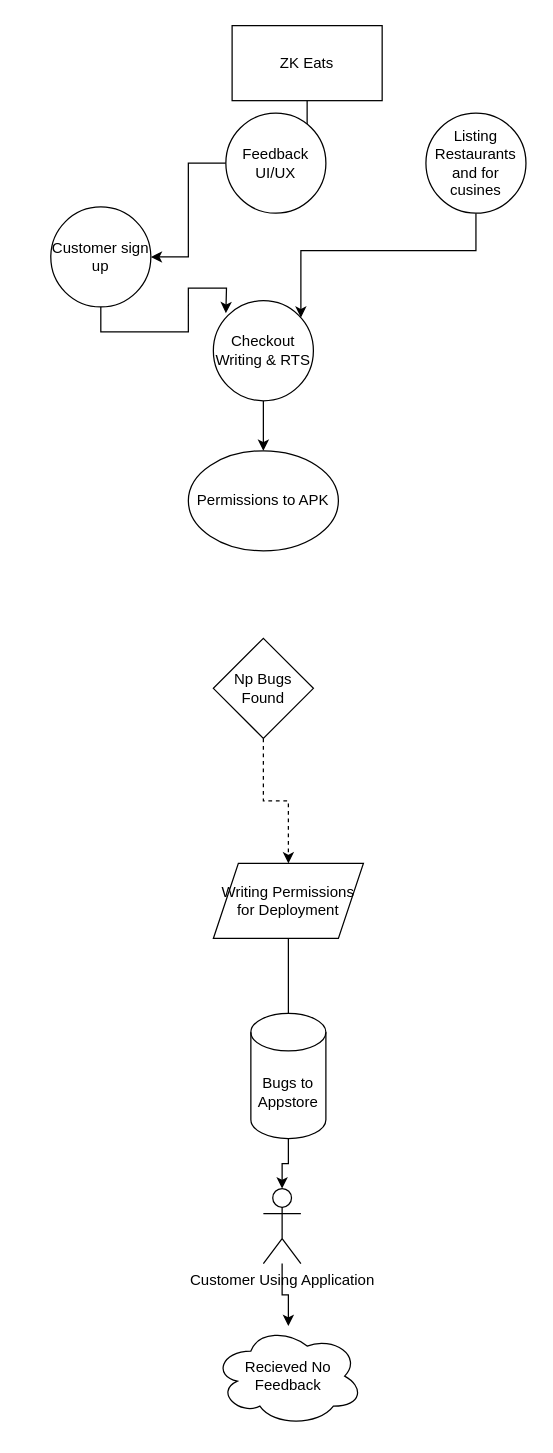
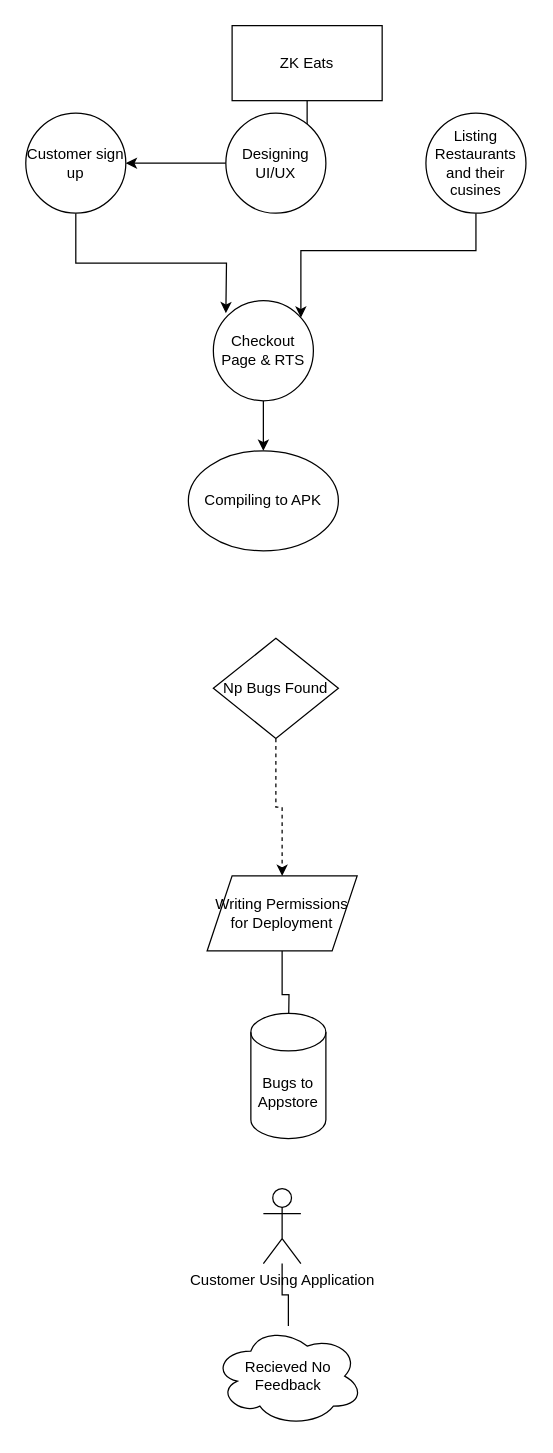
node "Feedback UI/UX": label "Feedback UI/UX" -> "Designing UI/UX"
node "Listing Restaurants and for cusines": label "Listing Restaurants and for cusines" -> "Listing Restaurants and their cusines"
node "Customer sign up": moved (101, 257) -> (76, 163)
node "Checkout Writing & RTS": label "Checkout Writing & RTS" -> "Checkout Page & RTS"
node "Permissions to APK": label "Permissions to APK" -> "Compiling to APK"
node "Np Bugs Found": size 100x100 -> 125x100
node "Writing Permissions for Deployment": moved (288, 901) -> (282, 913)
edge "Bugs to Appstore" -> "Customer Using Application": removed
edge "Customer Using Application" -> "Recieved No Feedback": arrowhead classic -> none
